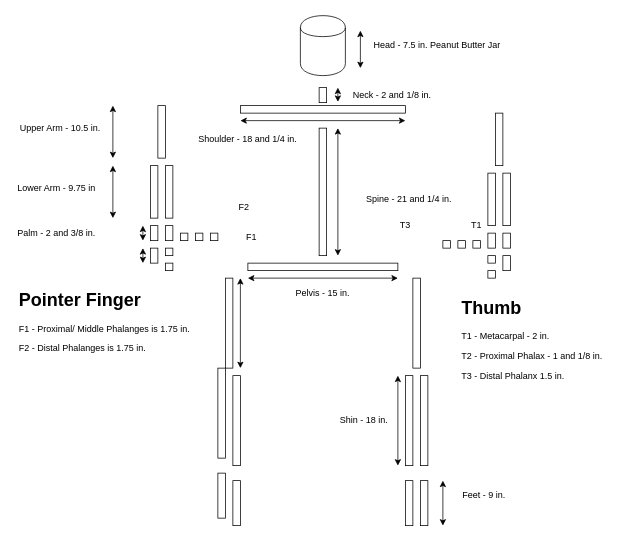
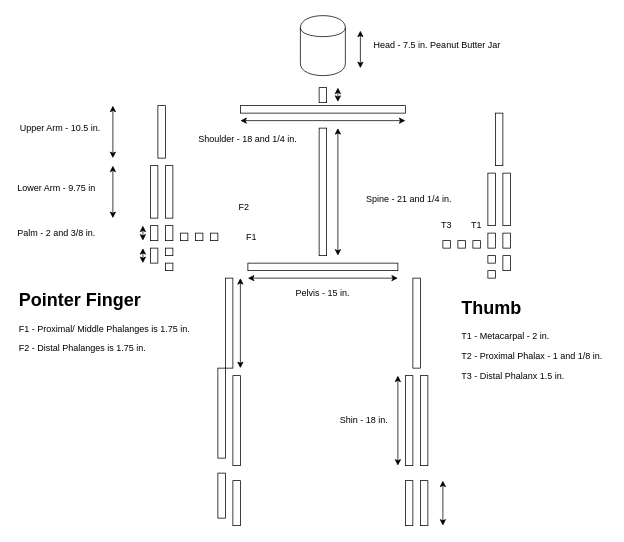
node "Neck - 2 and 1/8 in.": removed
node "T3": moved (405, 225) -> (447, 225)
node "Feet - 9 in.": removed
